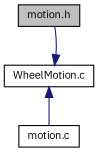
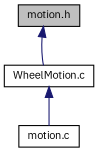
edge "motion.h" -> "WheelMotion.c": reversed
